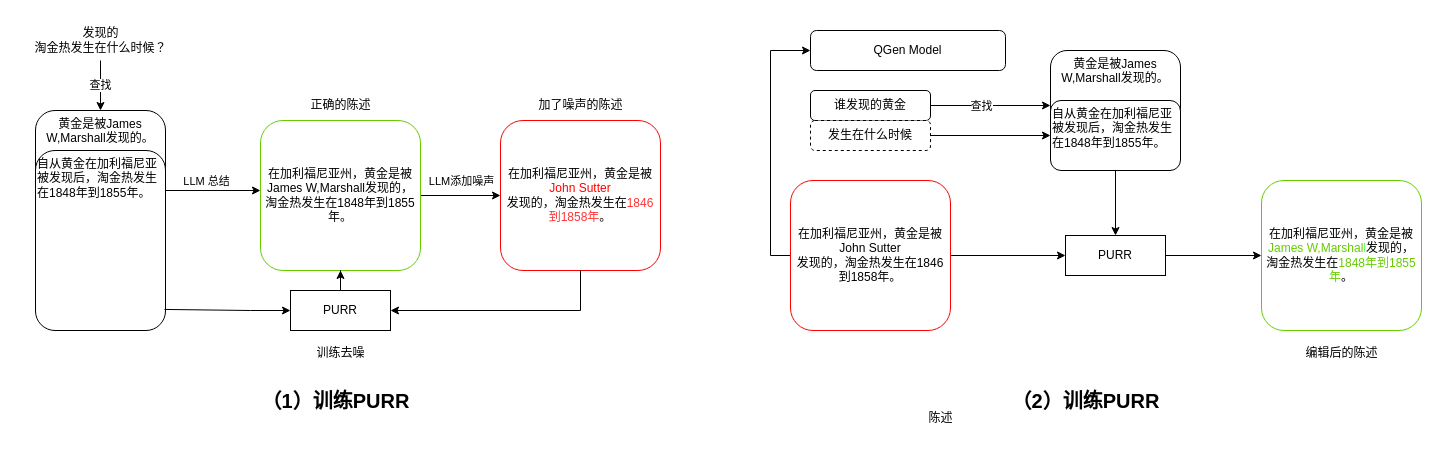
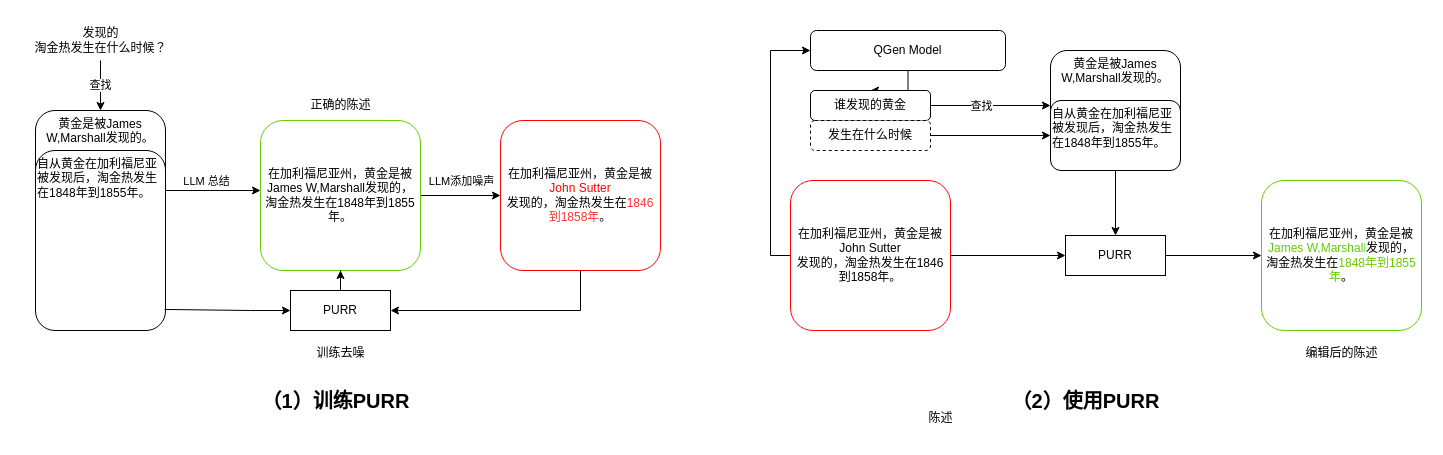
edge "QGen Model" -> "谁发现的黄金": added
node "加了噪声的陈述": removed
node "（2）训练PURR": label "（2）训练PURR" -> "（2）使用PURR"
